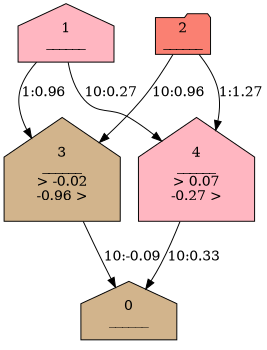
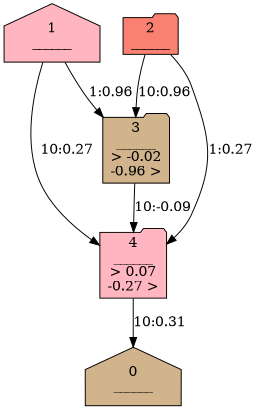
edge "2 ______" -> "4 ______ > 0.07 -0.27 >": label "1:1.27" -> "1:0.27"
node "3 ______ > -0.02 -0.96 >": shape house -> folder
node "4 ______ > 0.07 -0.27 >": shape house -> folder
edge "3 ______ > -0.02 -0.96 >" -> "0 ______": now "3 ______ > -0.02 -0.96 >" -> "4 ______ > 0.07 -0.27 >"
edge "4 ______ > 0.07 -0.27 >" -> "0 ______": label "10:0.33" -> "10:0.31"
